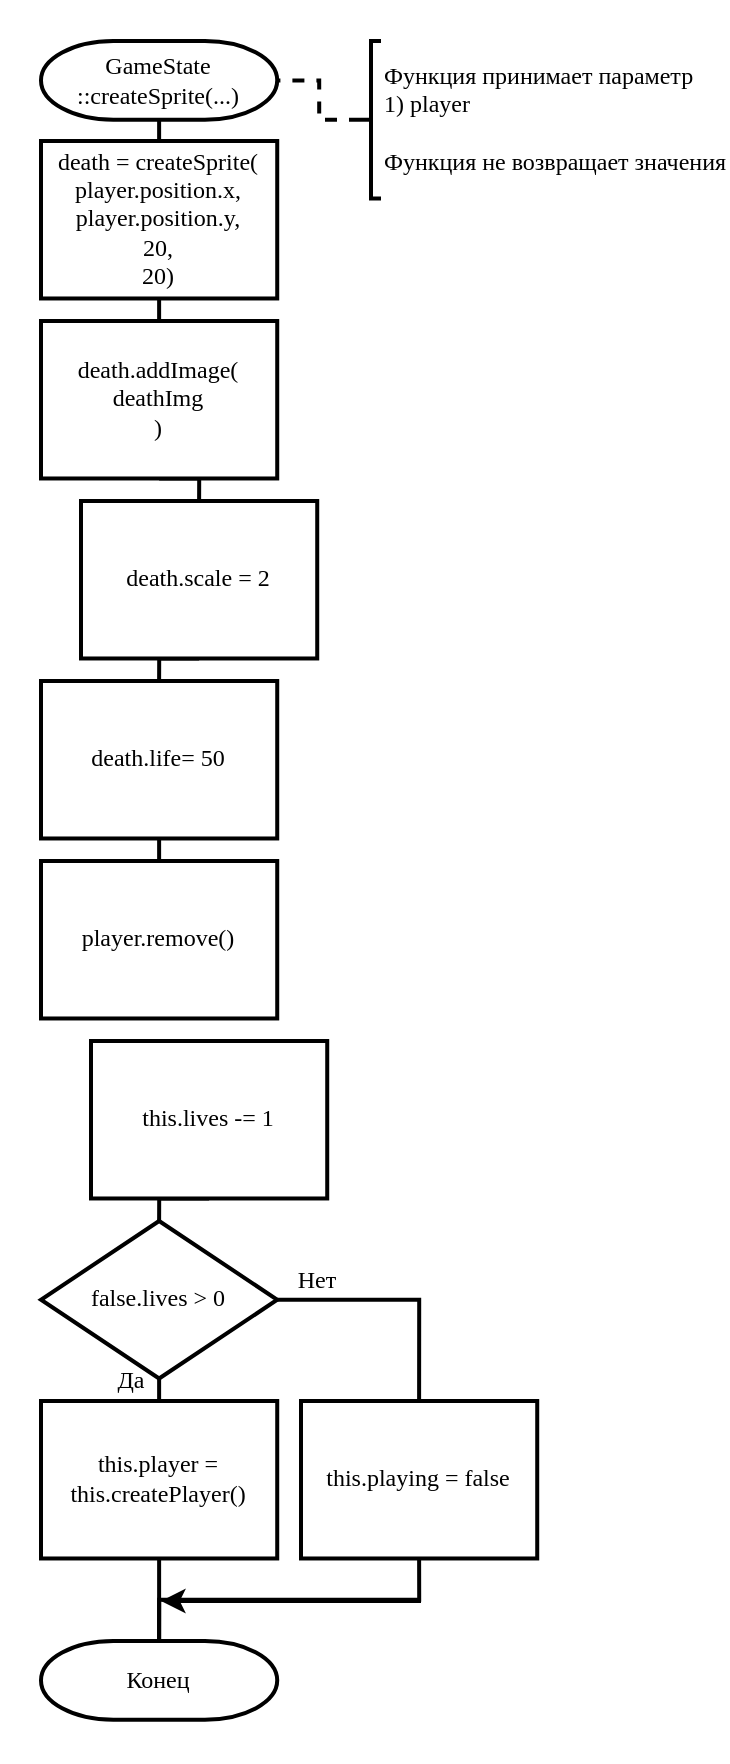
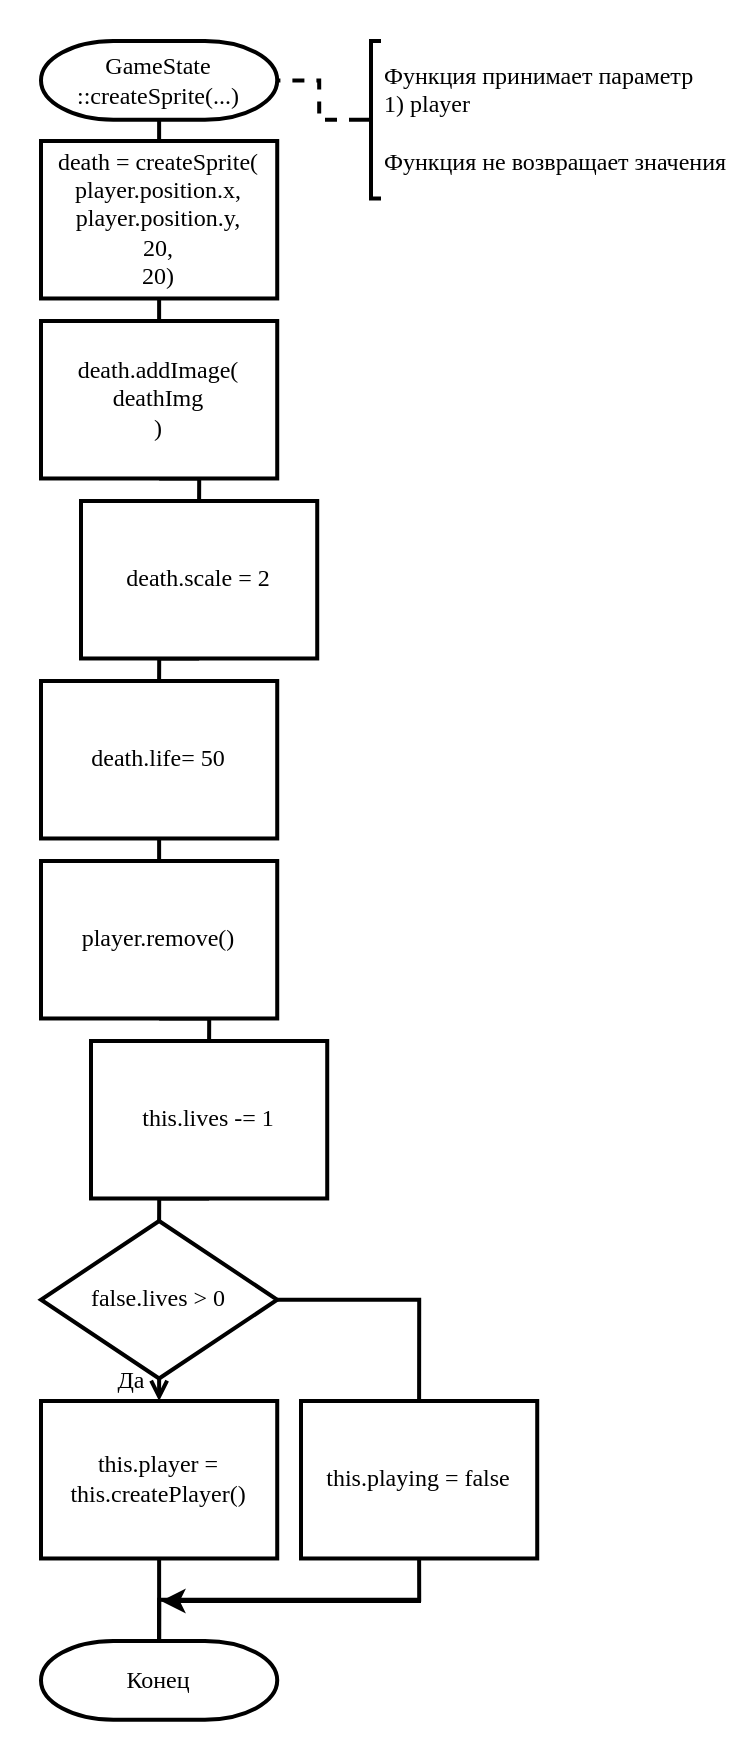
edge "player.remove()" -- "this.lives -= 1": added
node "Нет": removed
edge "false.lives > 0" -- "this.player = this.createPlayer()": arrowhead none -> open
